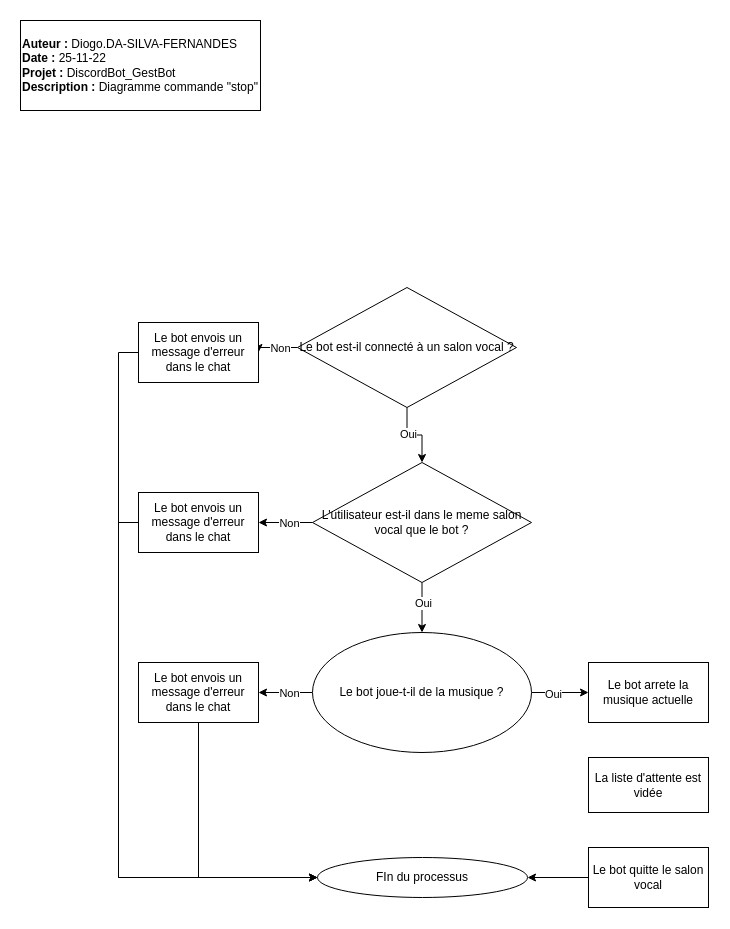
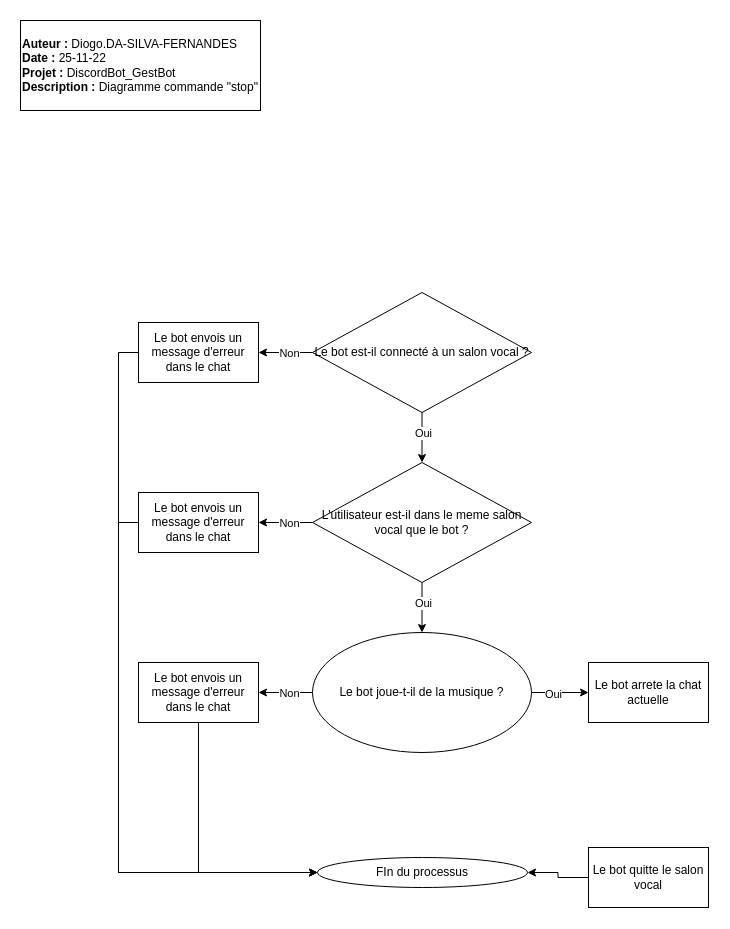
node "Le bot est-il connecté à un salon vocal ?": moved (407, 348) -> (422, 353)
node "Le bot arrete la musique actuelle": label "Le bot arrete la musique actuelle" -> "Le bot arrete la chat actuelle"
node "La liste d'attente est vidée": removed
node "FIn du processus": size 210x40 -> 210x30
